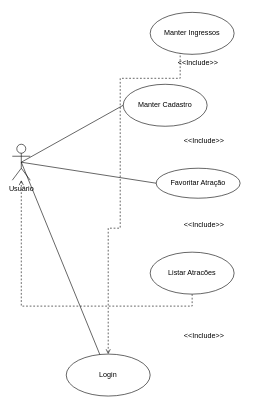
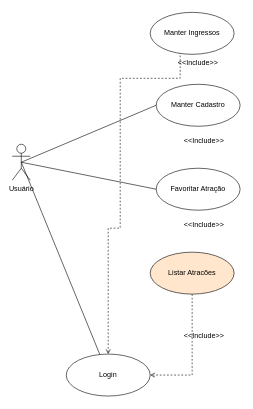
node "Manter Cadastro": moved (165, 105) -> (198, 105)
node "Favoritar Atração": size 84x30 -> 84x42
edge "Listar Atracões" -> "Usuário": now "Listar Atracões" -> "Login"
node "Listar Atracões": fillcolor #ffffff -> #ffe6cc
